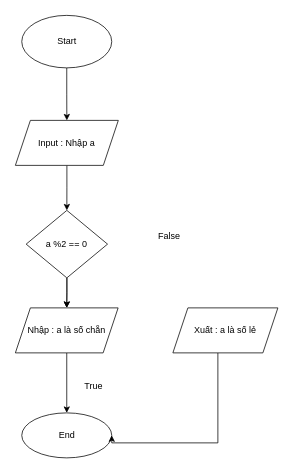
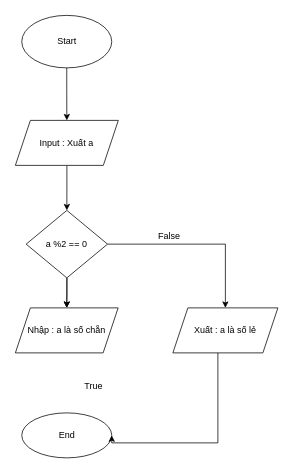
node "Input : Nhập a": label "Input : Nhập a" -> "Input : Xuất a"
edge "a %2 == 0" -> "Xuất : a là số lẻ": added
edge "Nhập : a là số chẵn" -> "End": removed
